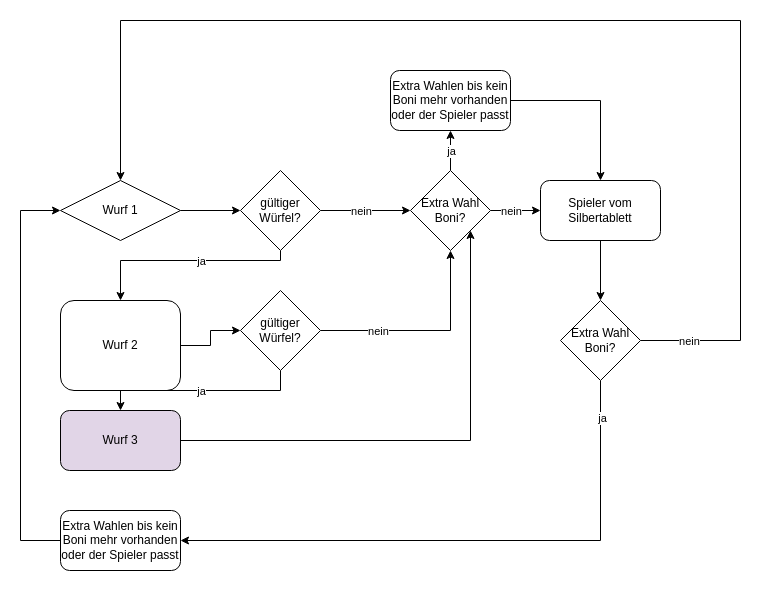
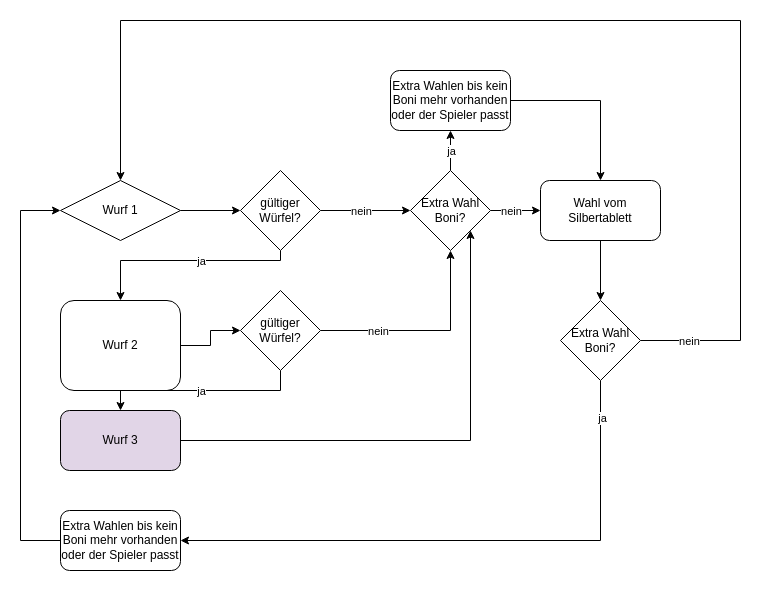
node "Spieler vom Silbertablett": label "Spieler vom Silbertablett" -> "Wahl vom Silbertablett"
